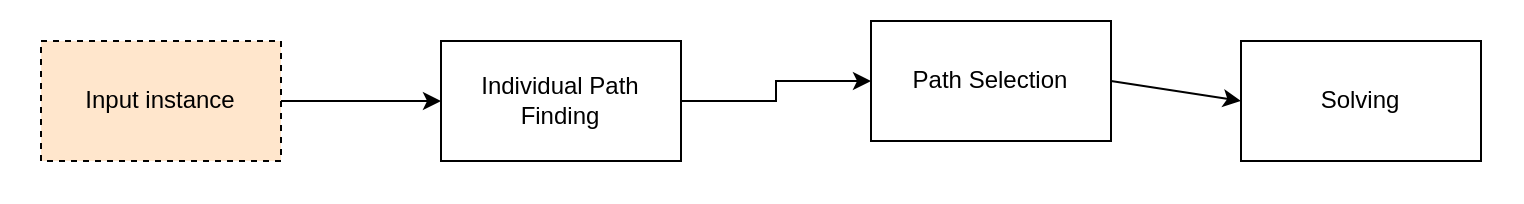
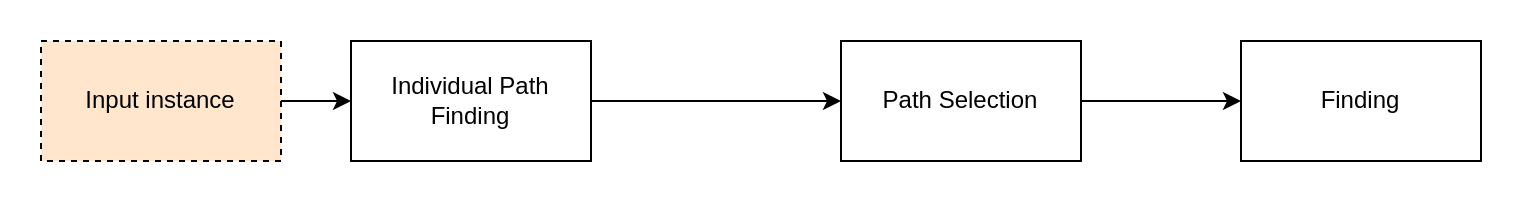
node "Path Selection": moved (991, 81) -> (961, 101)
node "Individual Path Finding": moved (561, 101) -> (471, 101)
node "Solving": label "Solving" -> "Finding"
